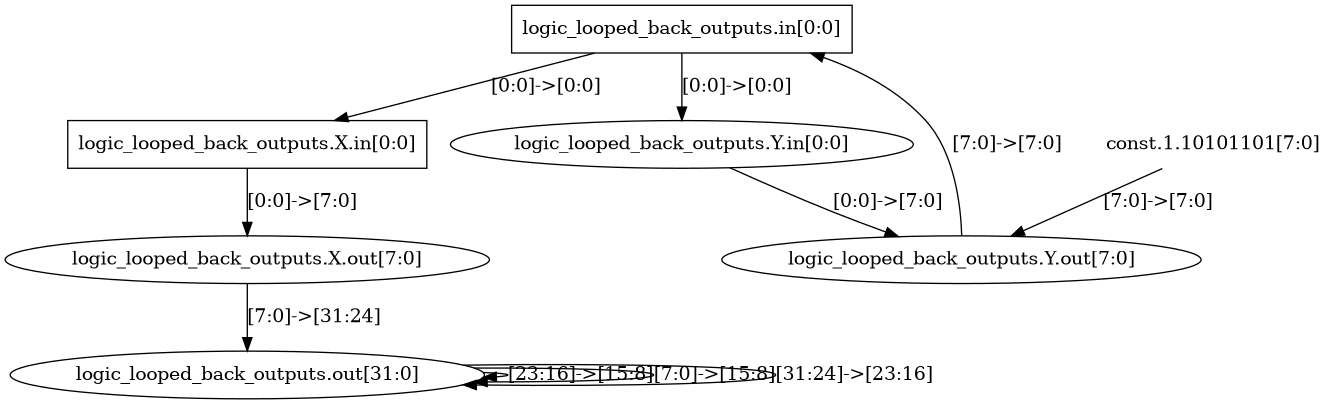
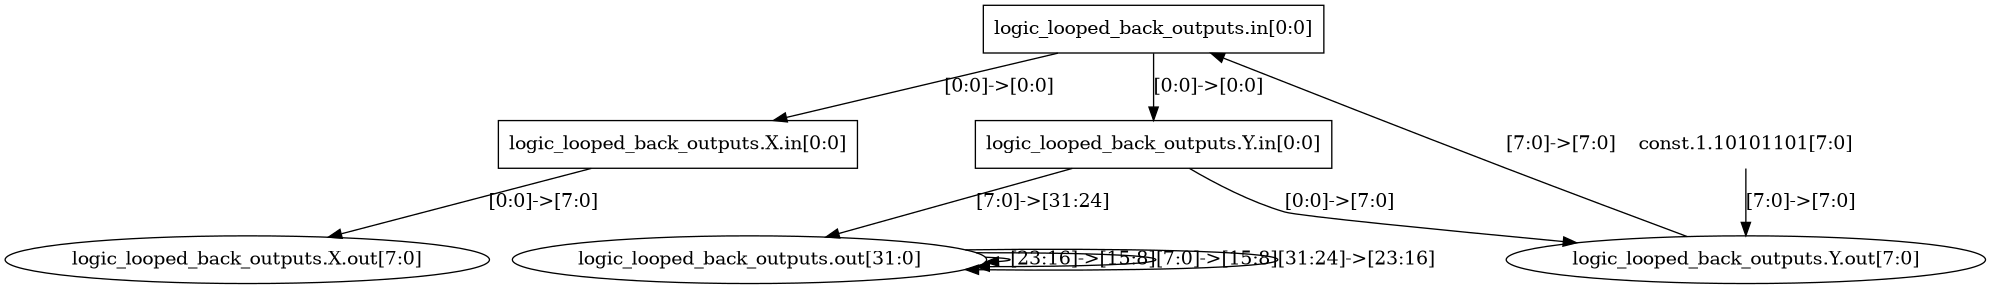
node "logic_looped_back_outputs.Y.in[0:0]": shape ellipse -> box
edge "logic_looped_back_outputs.X.out[7:0]" -> "logic_looped_back_outputs.out[31:0]": now "logic_looped_back_outputs.Y.in[0:0]" -> "logic_looped_back_outputs.out[31:0]"
